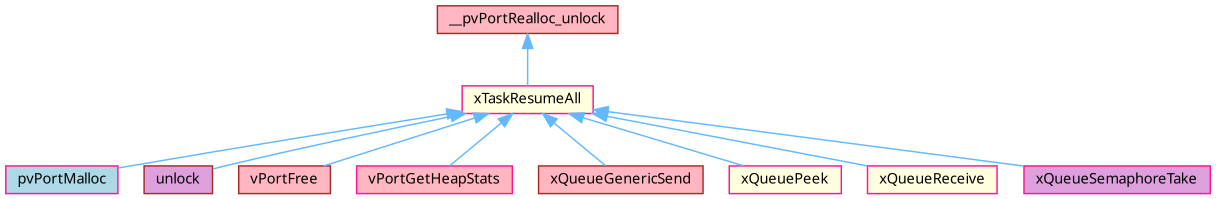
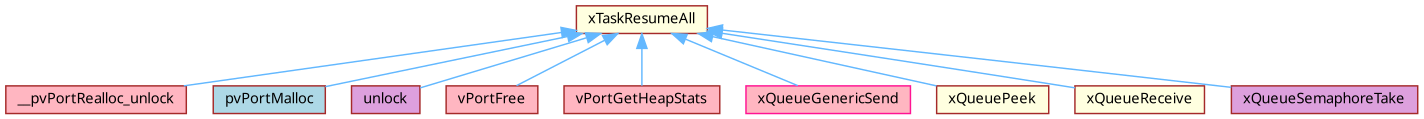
edge "xTaskResumeAll" -> "__pvPortRealloc_unlock": reversed
node "xTaskResumeAll": color deeppink -> brown
node "pvPortMalloc": color deeppink -> brown
node "vPortGetHeapStats": color deeppink -> brown
node "xQueueGenericSend": color brown -> deeppink
node "xQueuePeek": color deeppink -> brown
node "xQueueReceive": color deeppink -> brown
node "xQueueSemaphoreTake": color deeppink -> brown
